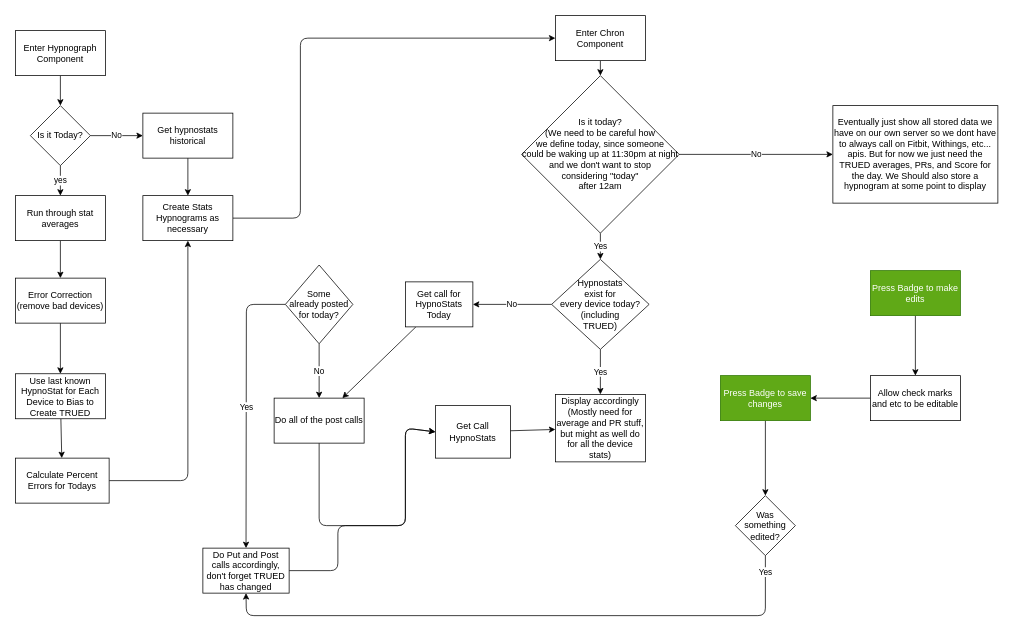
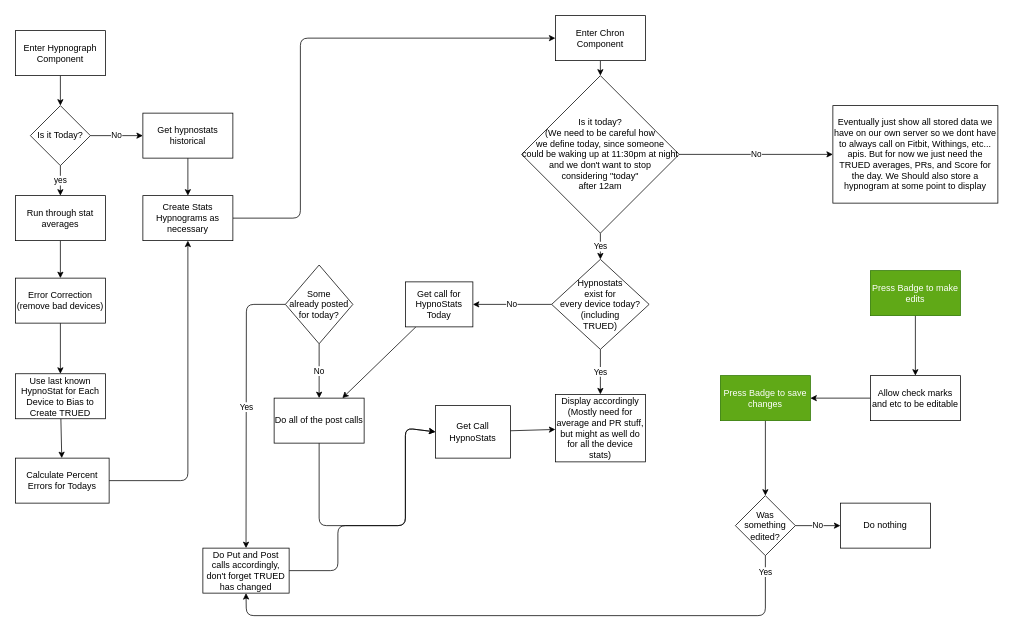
edge "Was something edited?" -> "Do nothing": added, label "No"
node "Do nothing": added
